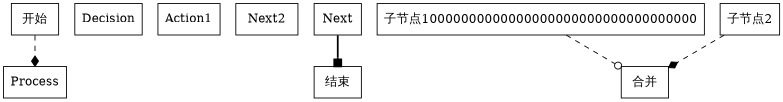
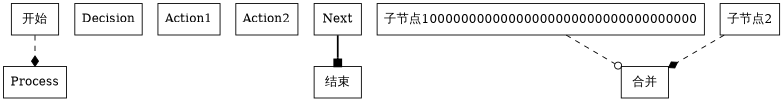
node "Next2": label "Next2" -> "Action2"
